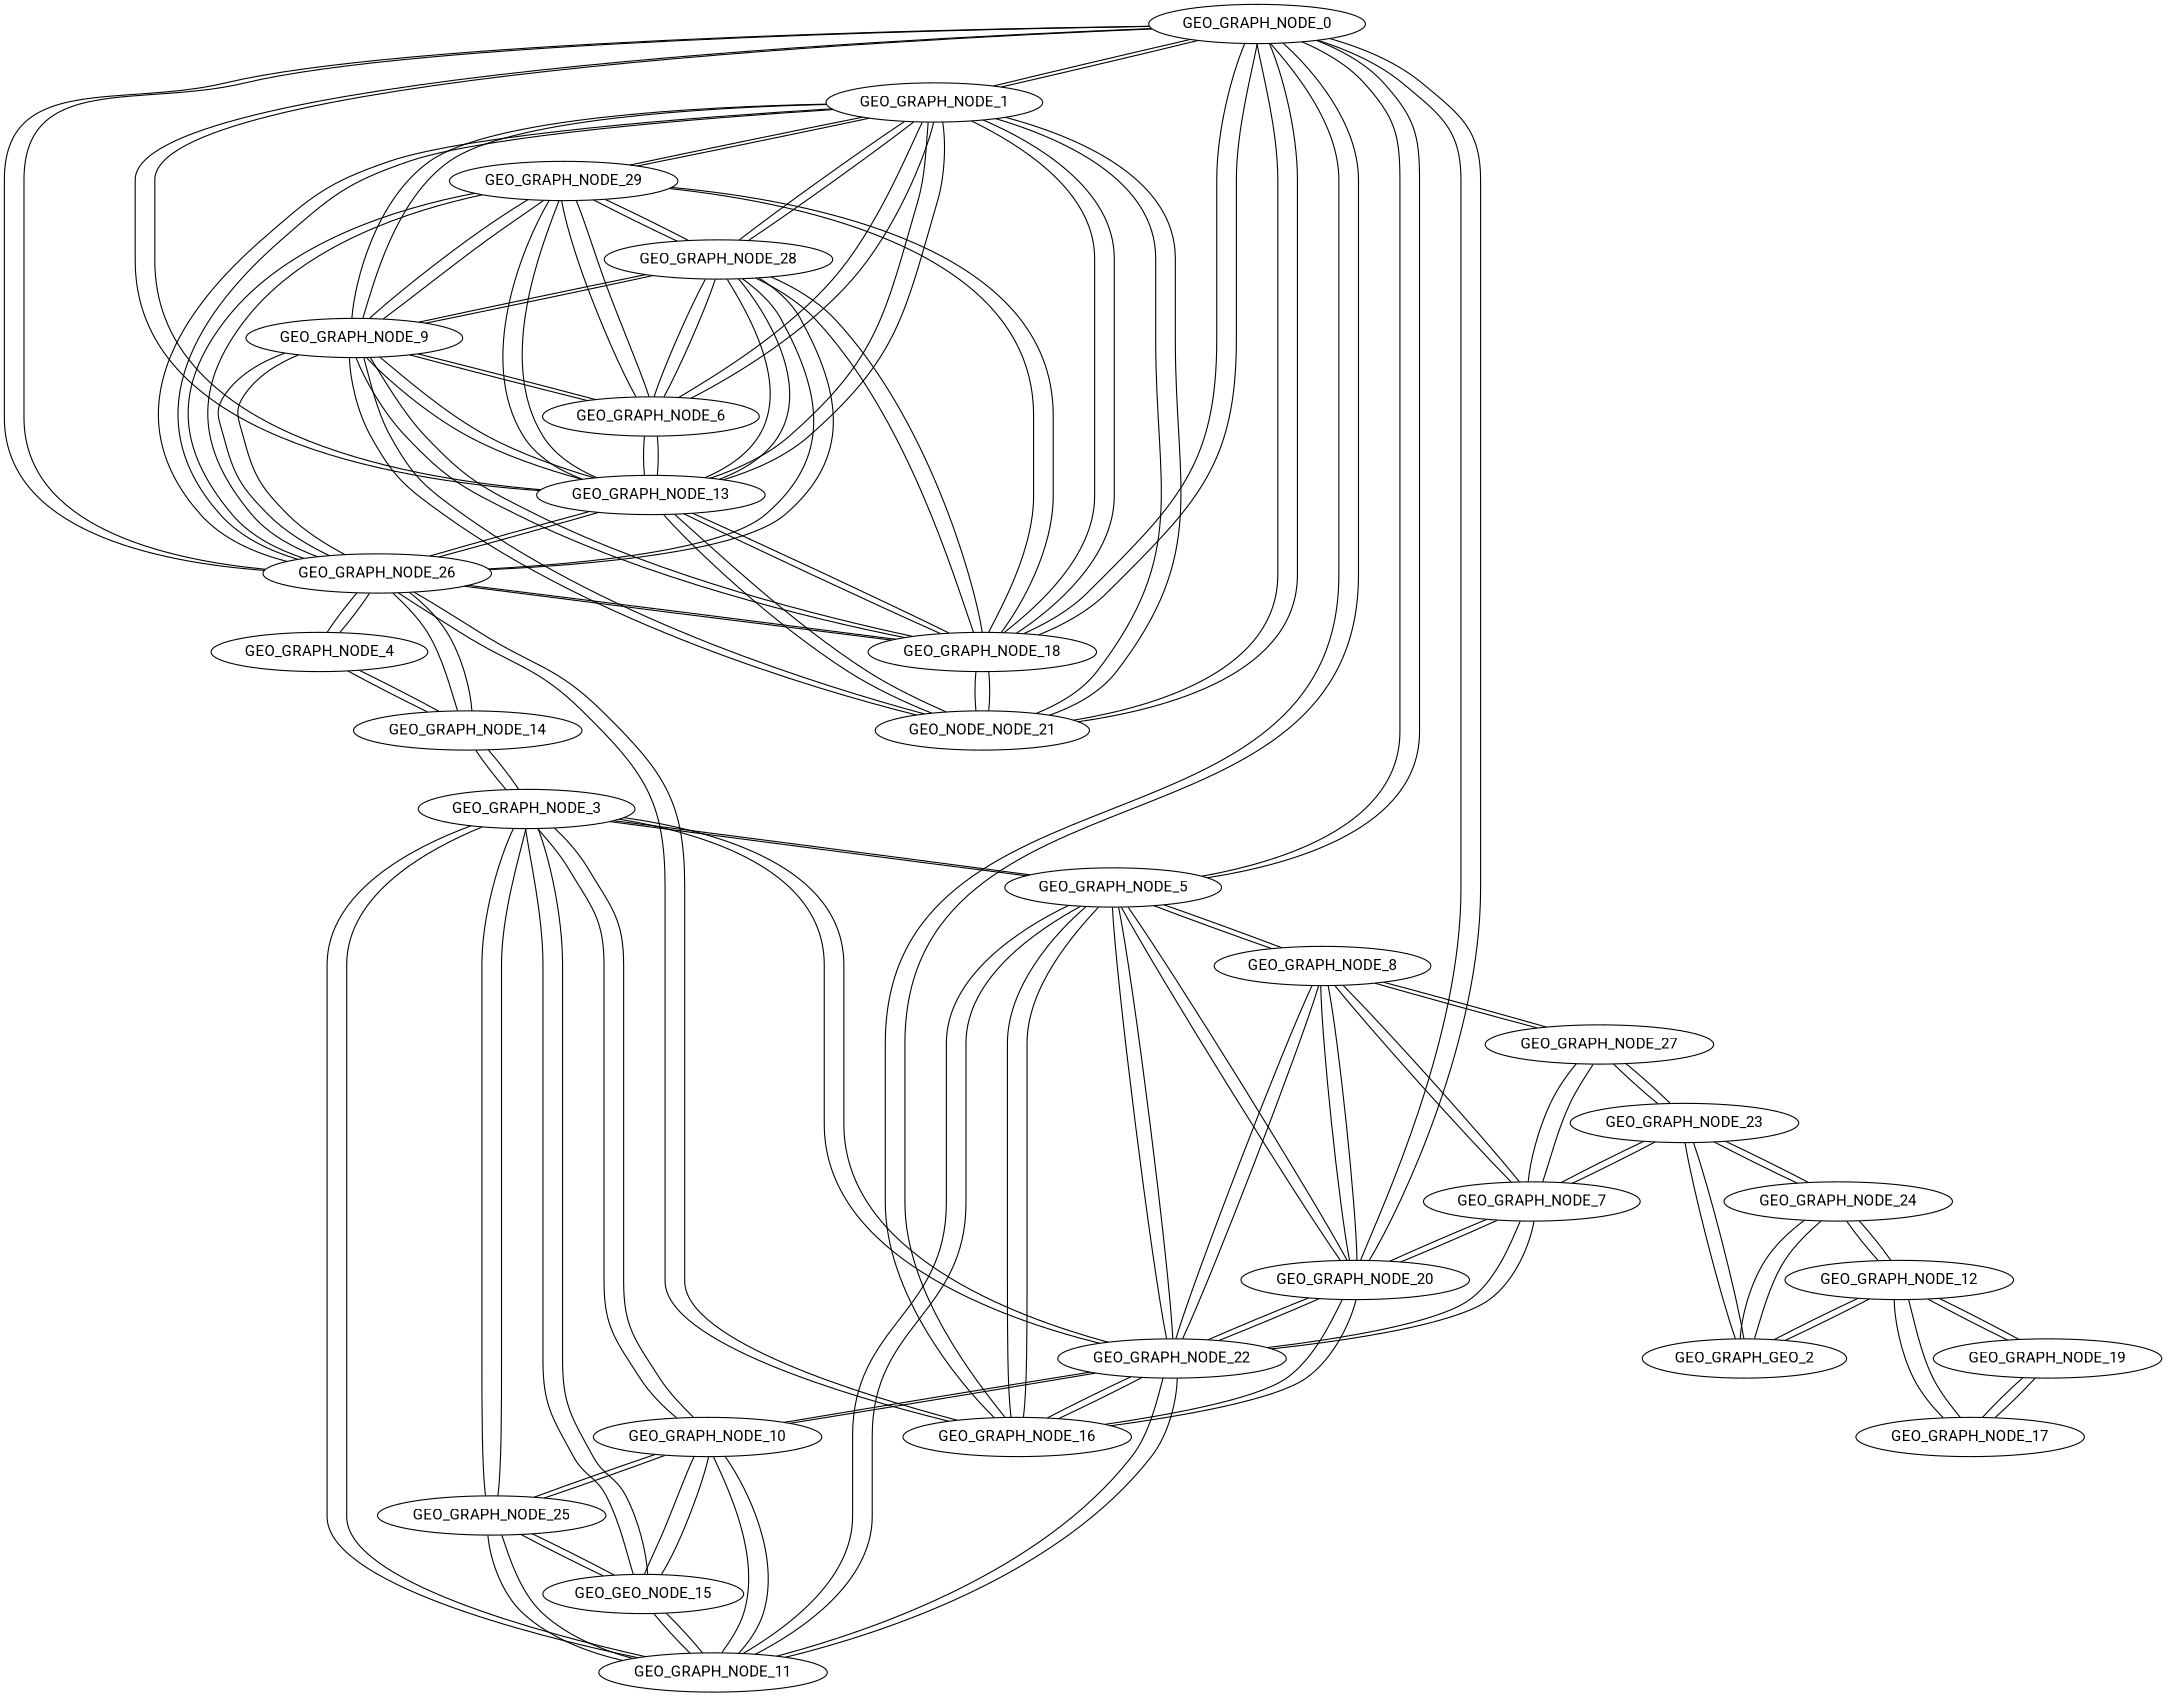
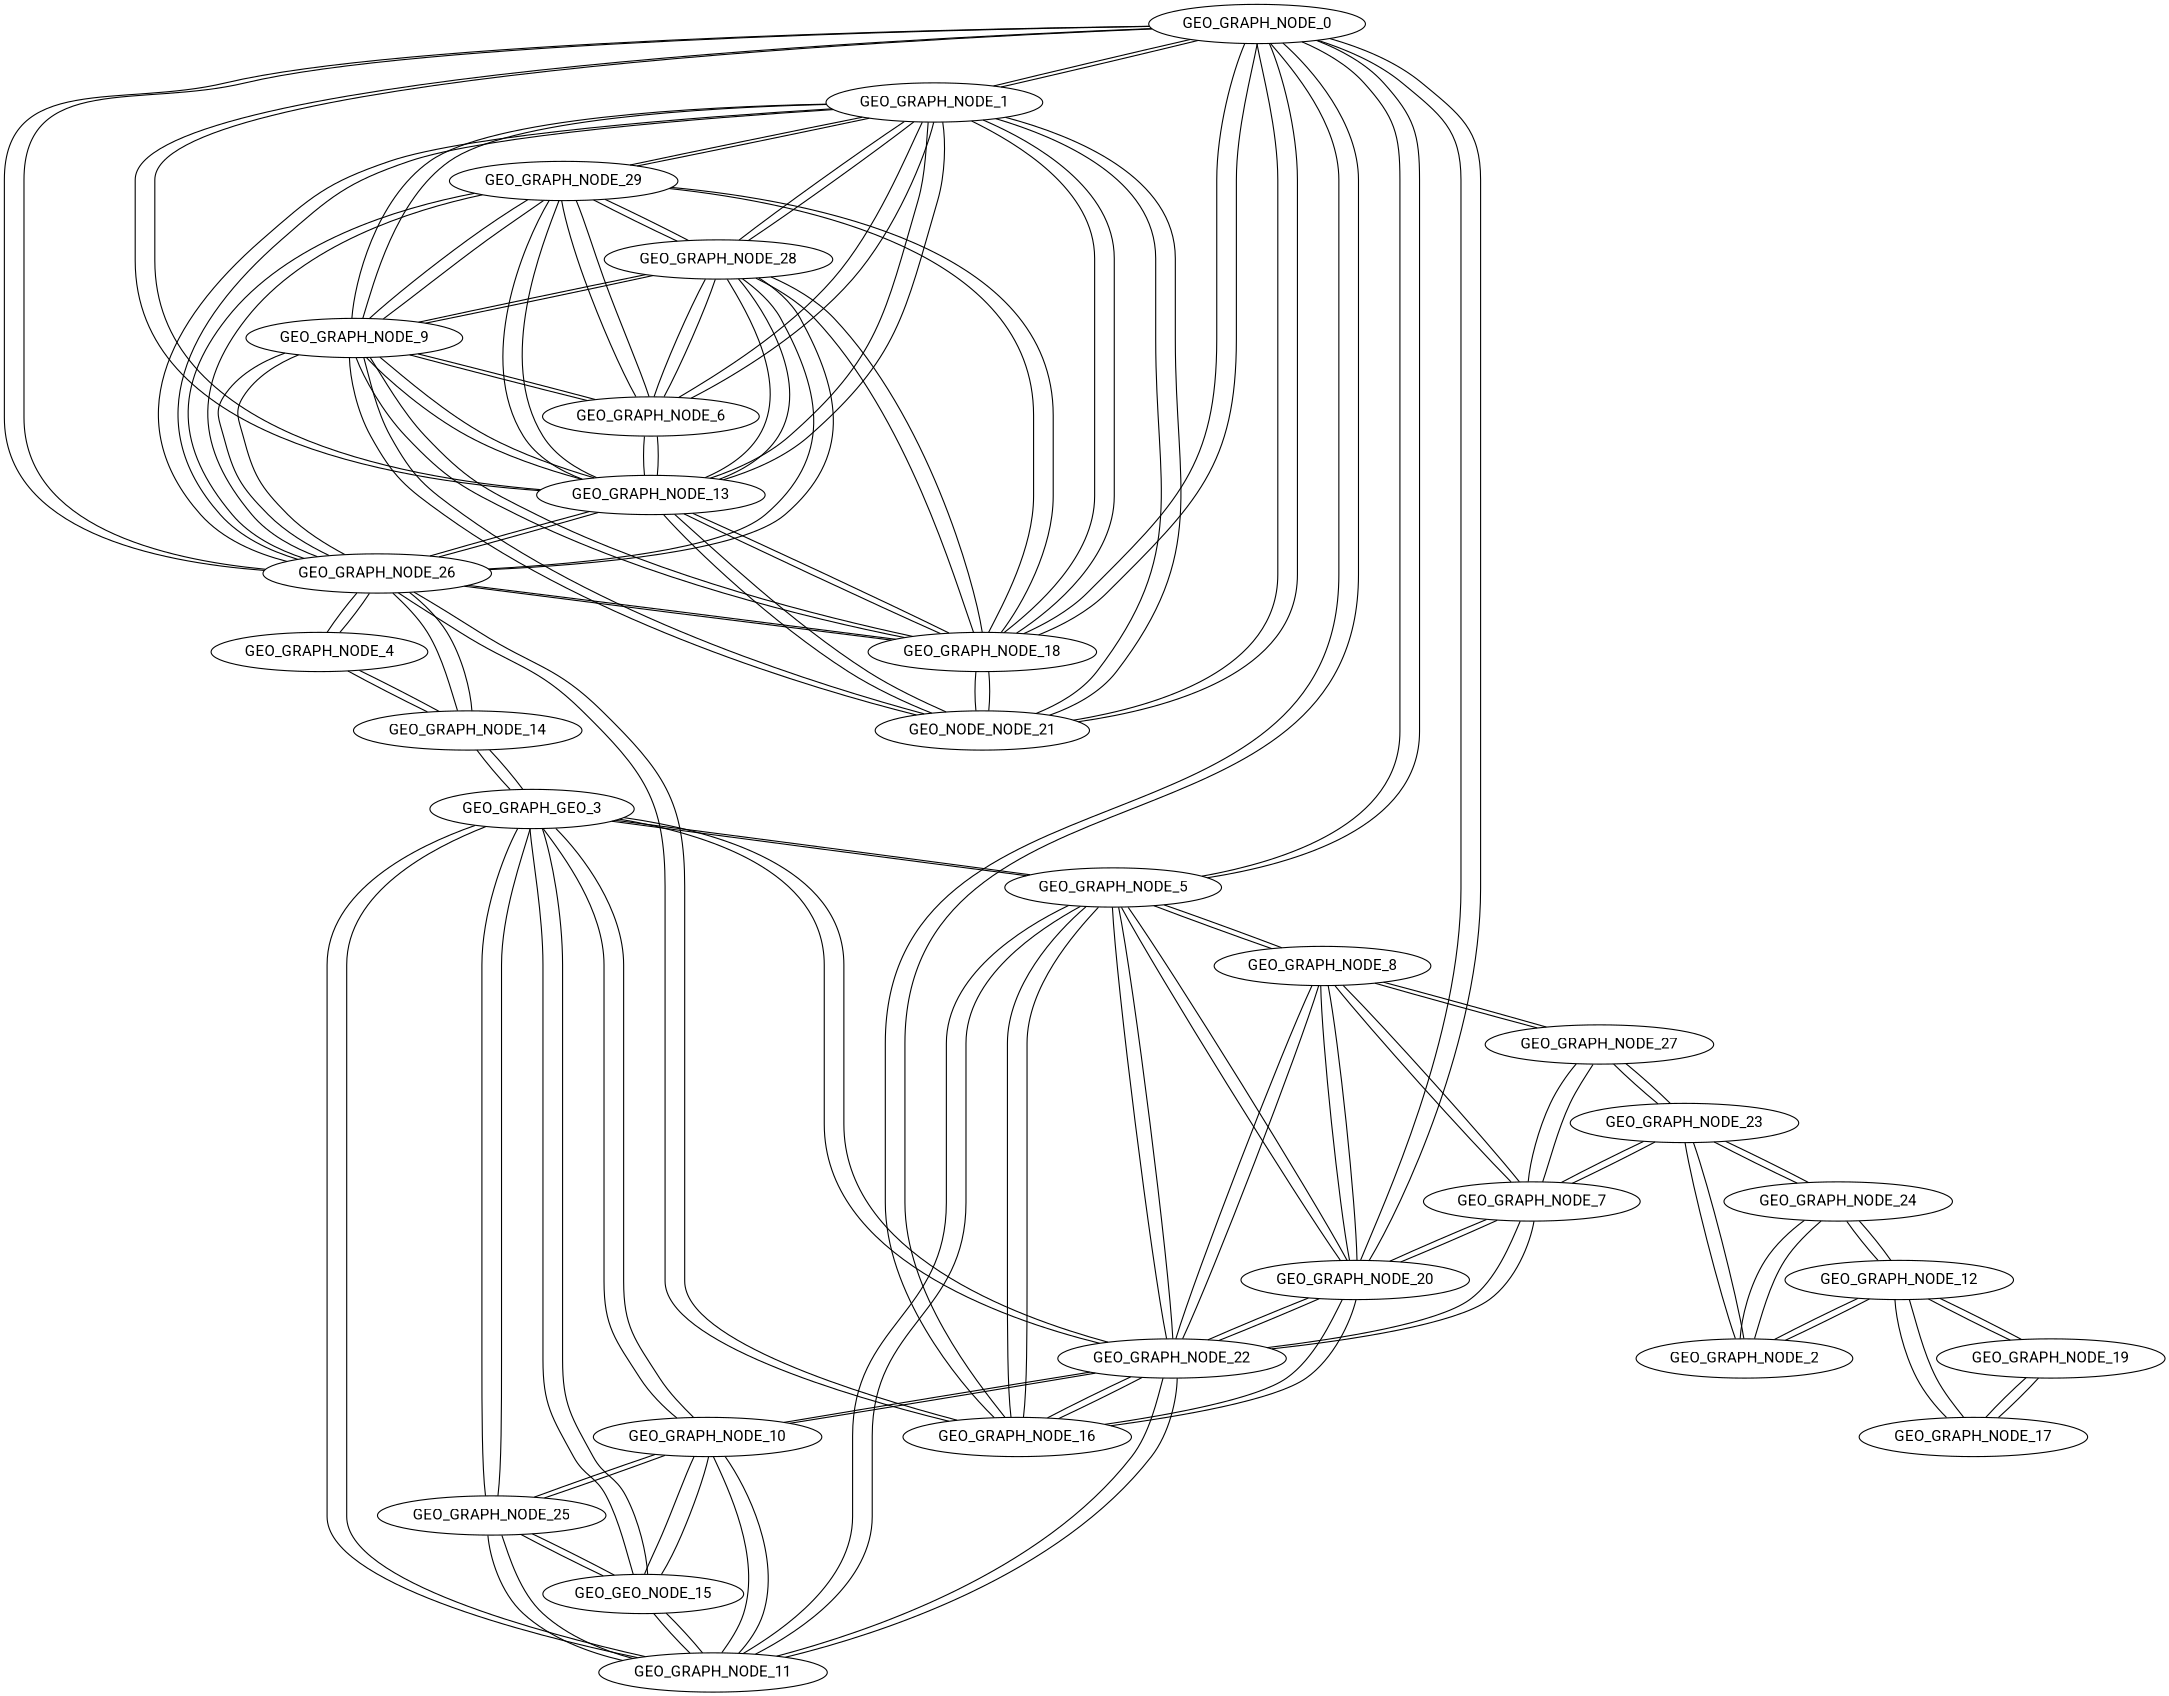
node "GEO_GRAPH_NODE_3": label "GEO_GRAPH_NODE_3" -> "GEO_GRAPH_GEO_3"
node "GEO_GRAPH_GEO_2": label "GEO_GRAPH_GEO_2" -> "GEO_GRAPH_NODE_2"
